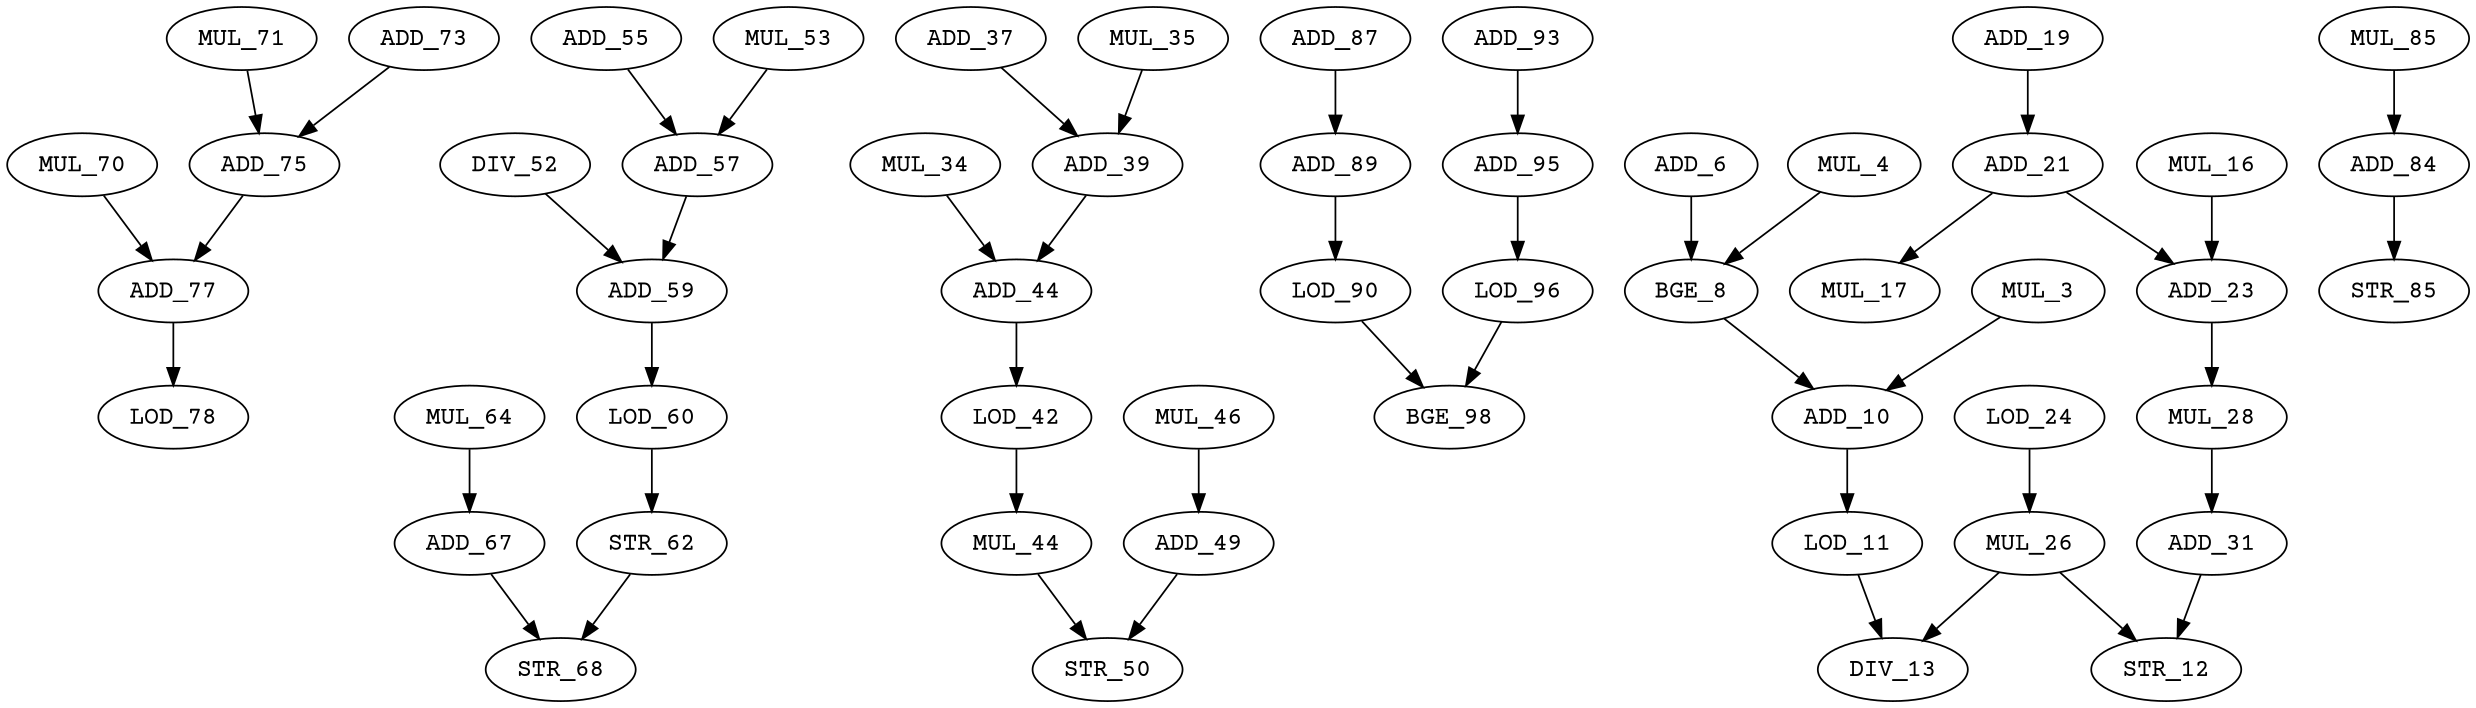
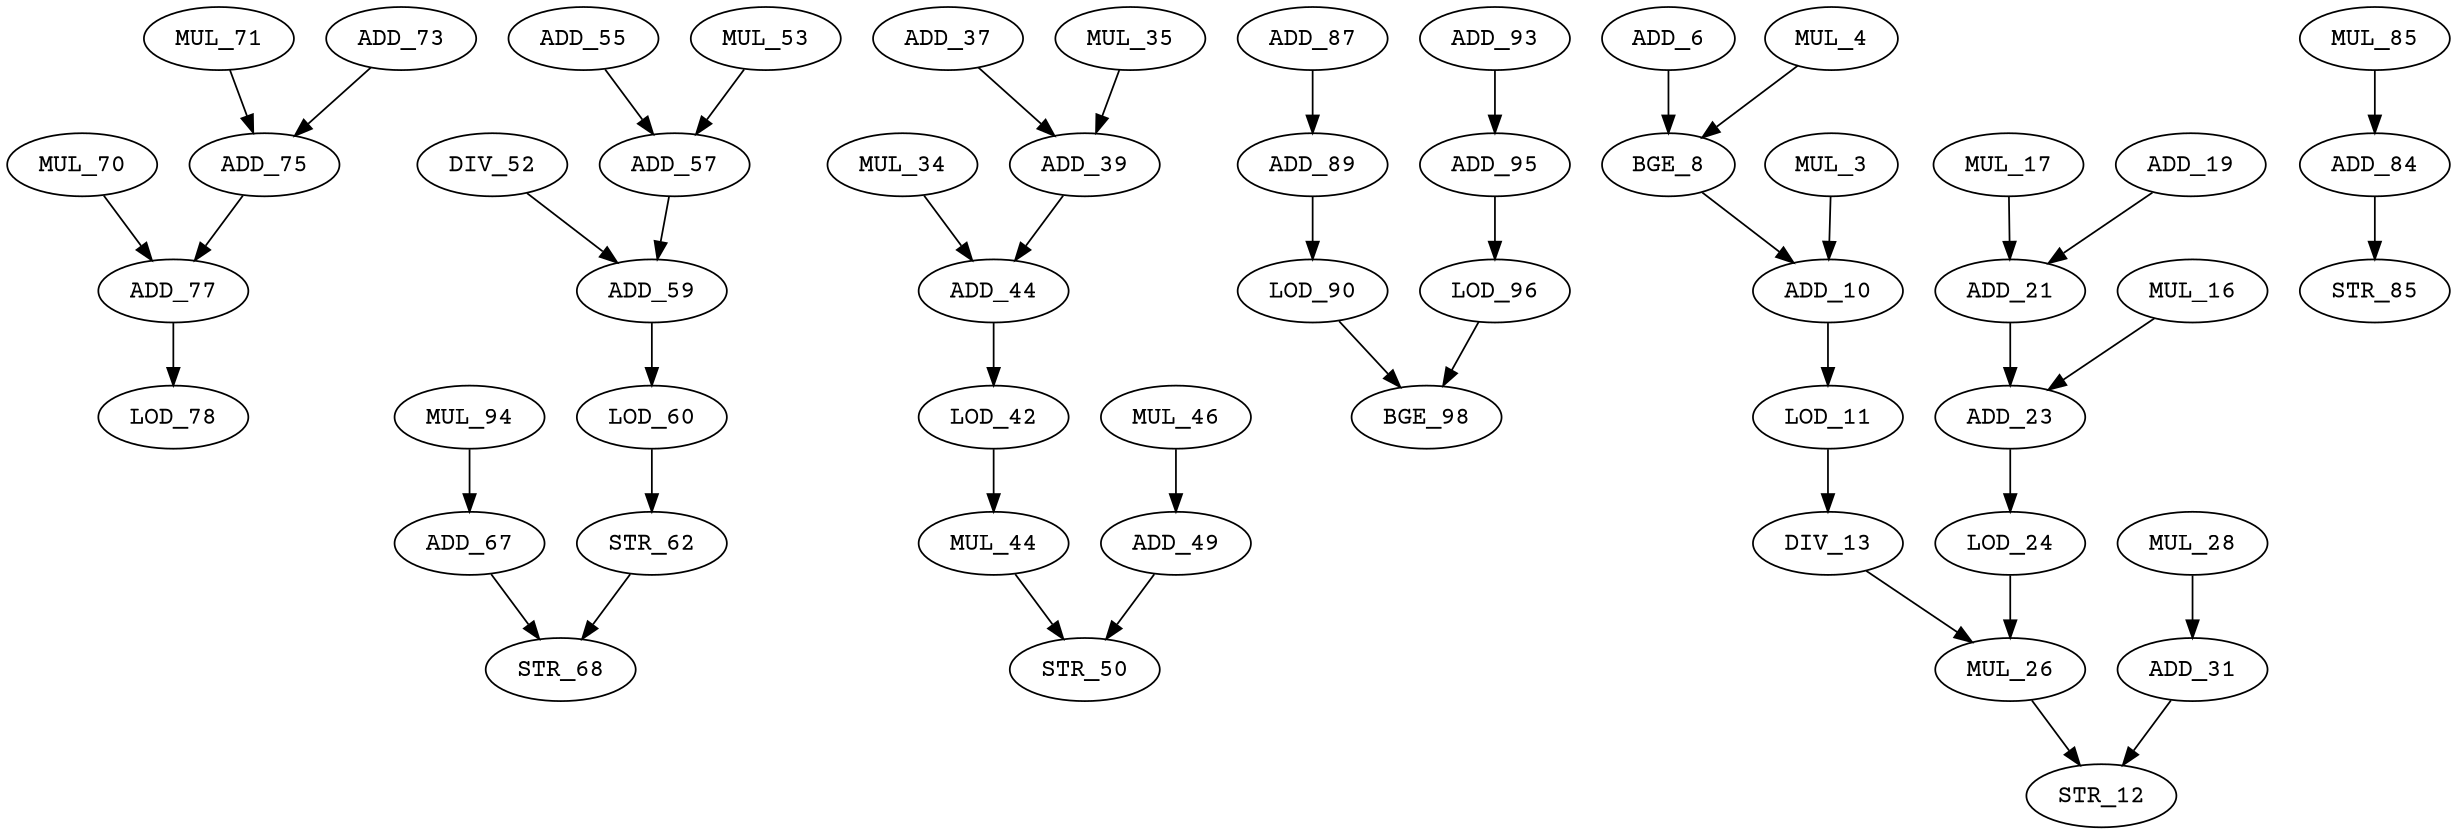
edge "ADD_21" -> "MUL_17": reversed
edge "ADD_23" -> "MUL_28": now "ADD_23" -> "LOD_24"
node "MUL_64": label "MUL_64" -> "MUL_94"
edge "MUL_26" -> "DIV_13": reversed
